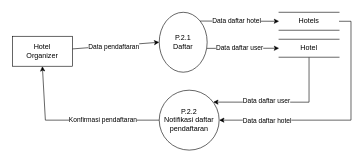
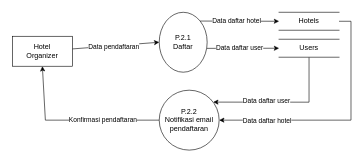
node "Hotel": label "Hotel" -> "Users"
node "P.2.2 Notifikasi daftar pendaftaran": label "P.2.2 Notifikasi daftar pendaftaran" -> "P.2.2 Notifikasi email pendaftaran"
